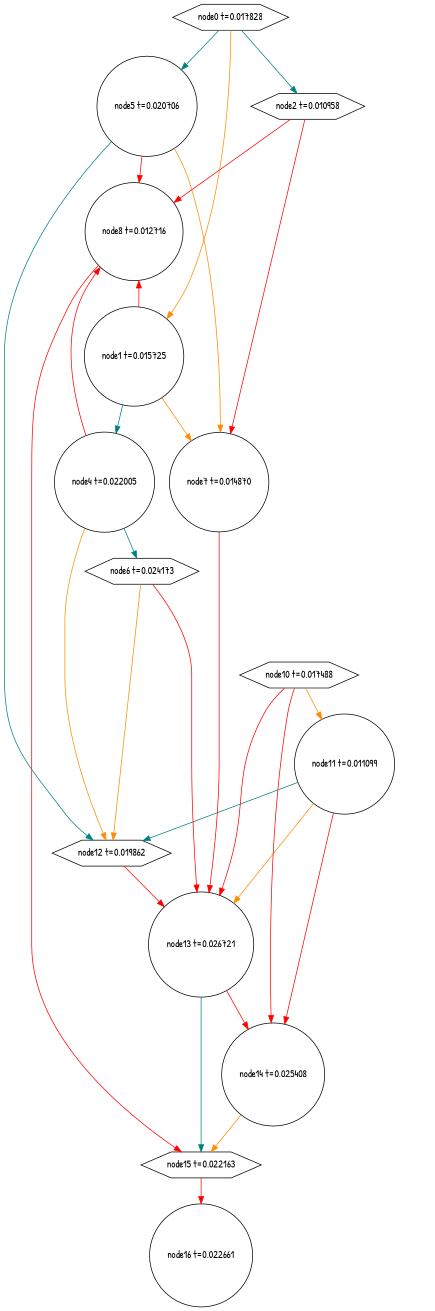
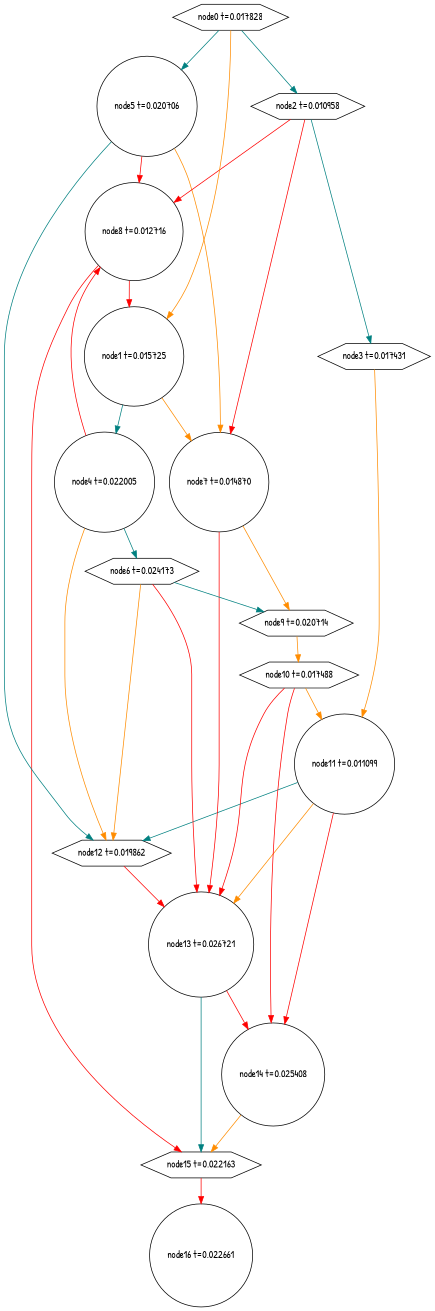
edge "node1 t=0.015725" -> "node8 t=0.012716": reversed
node "node3 t=0.017431": added
node "node9 t=0.020714": added
